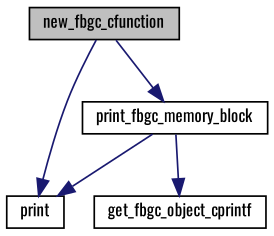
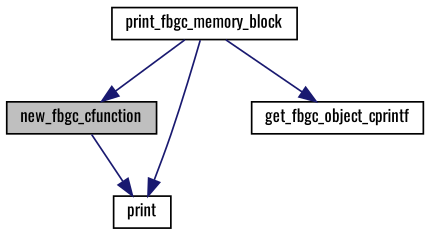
edge "new_fbgc_cfunction" -> "print_fbgc_memory_block": reversed
